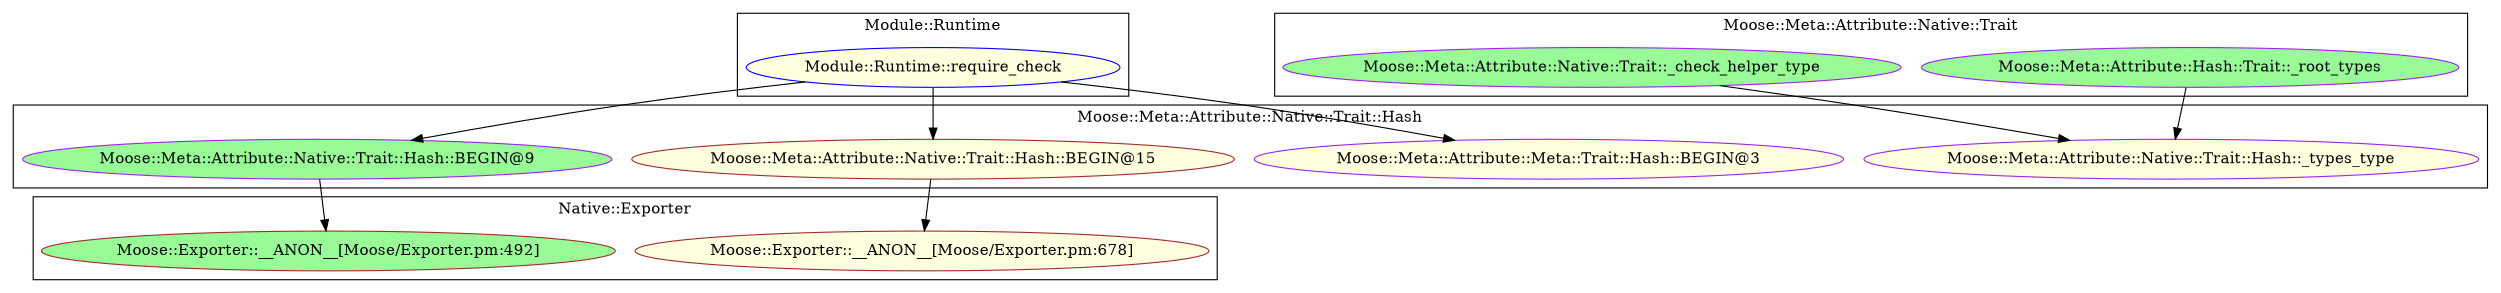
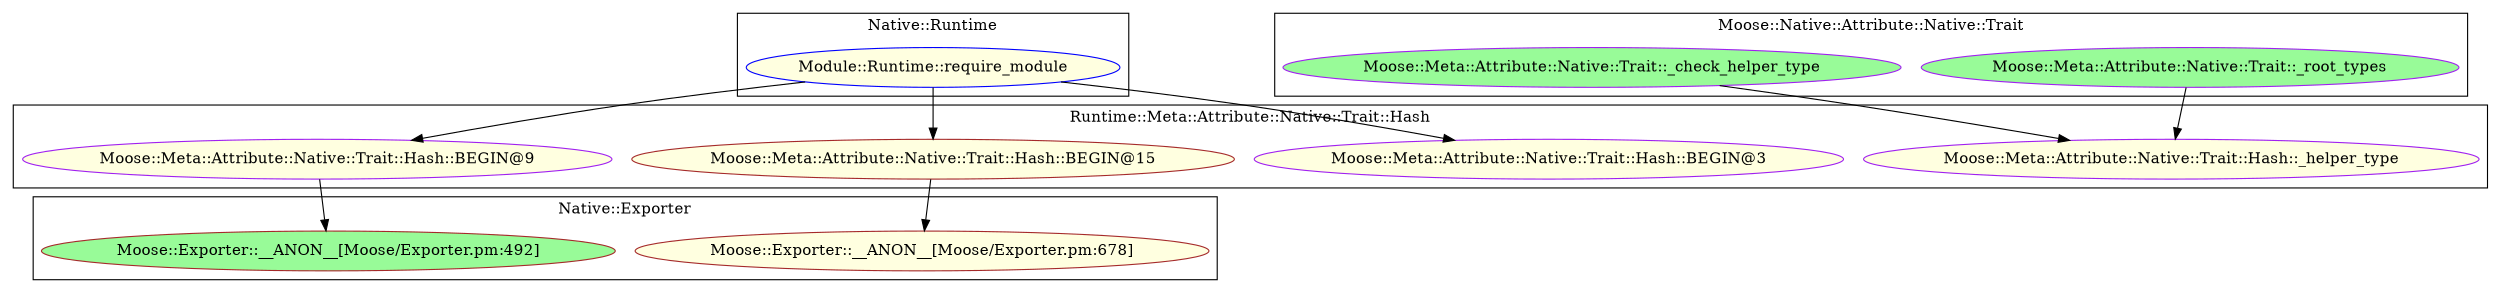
cluster "Module::Runtime": label "Module::Runtime" -> "Native::Runtime"
cluster "Moose::Meta::Attribute::Native::Trait": label "Moose::Meta::Attribute::Native::Trait" -> "Moose::Native::Attribute::Native::Trait"
node "Module::Runtime::require_check": label "Module::Runtime::require_check" -> "Module::Runtime::require_module"
node "Moose::Meta::Attribute::Hash::Trait::_root_types": label "Moose::Meta::Attribute::Hash::Trait::_root_types" -> "Moose::Meta::Attribute::Native::Trait::_root_types"
cluster "Moose::Meta::Attribute::Native::Trait::Hash": label "Moose::Meta::Attribute::Native::Trait::Hash" -> "Runtime::Meta::Attribute::Native::Trait::Hash"
node "Moose::Meta::Attribute::Native::Trait::Hash::BEGIN@9": fillcolor palegreen -> lightyellow
node "Moose::Meta::Attribute::Meta::Trait::Hash::BEGIN@3": label "Moose::Meta::Attribute::Meta::Trait::Hash::BEGIN@3" -> "Moose::Meta::Attribute::Native::Trait::Hash::BEGIN@3"
node "Moose::Meta::Attribute::Native::Trait::Hash::_types_type": label "Moose::Meta::Attribute::Native::Trait::Hash::_types_type" -> "Moose::Meta::Attribute::Native::Trait::Hash::_helper_type"
